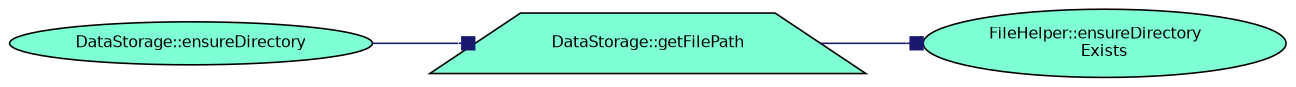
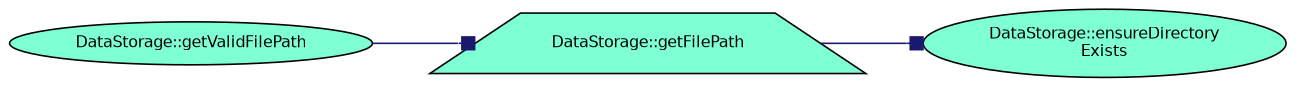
node "DataStorage::ensureDirectory": label "DataStorage::ensureDirectory" -> "DataStorage::getValidFilePath"
node "FileHelper::ensureDirectory Exists": label "FileHelper::ensureDirectory Exists" -> "DataStorage::ensureDirectory Exists"
